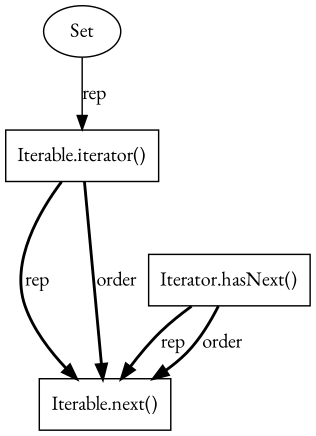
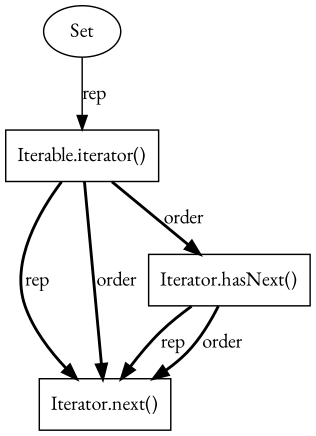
edge "Iterable.iterator()" -> "Iterator.hasNext()": added, label "order"
node "Iterable.next()": label "Iterable.next()" -> "Iterator.next()"
